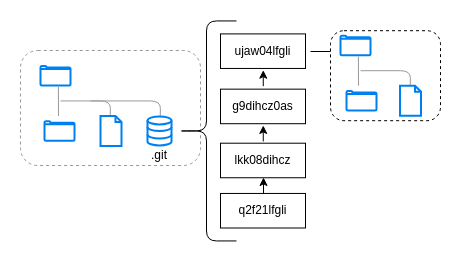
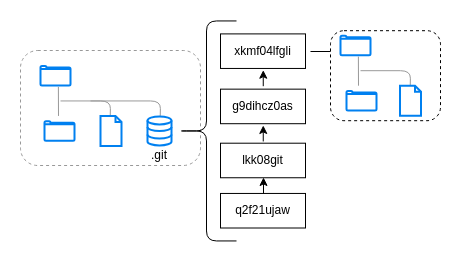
node "ujaw04lfgli": label "ujaw04lfgli" -> "xkmf04lfgli"
node "lkk08dihcz": label "lkk08dihcz" -> "lkk08git"
node "q2f21lfgli": label "q2f21lfgli" -> "q2f21ujaw"
